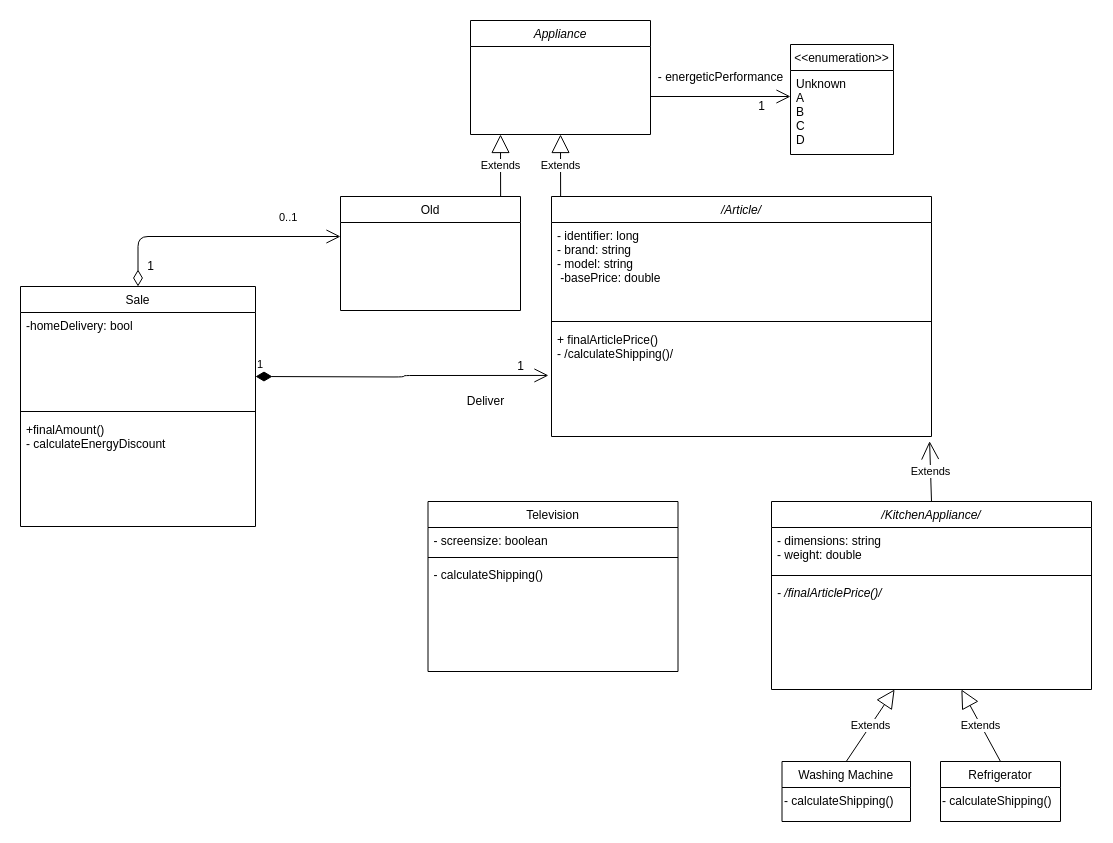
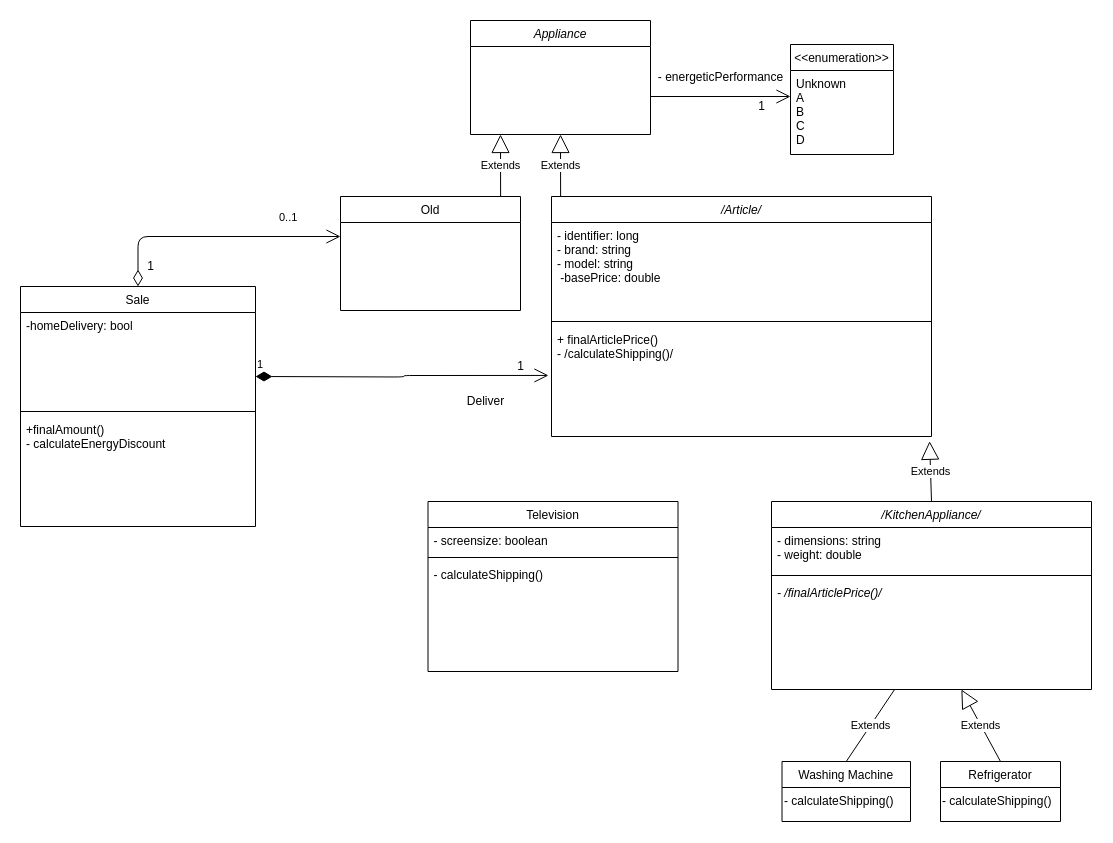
edge "/KitchenAppliance/" -> "+ finalArticlePrice() - /calculateShipping()/": arrowhead open -> block
edge "Washing Machine" -> "- /finalArticlePrice()/": arrowhead block -> none
